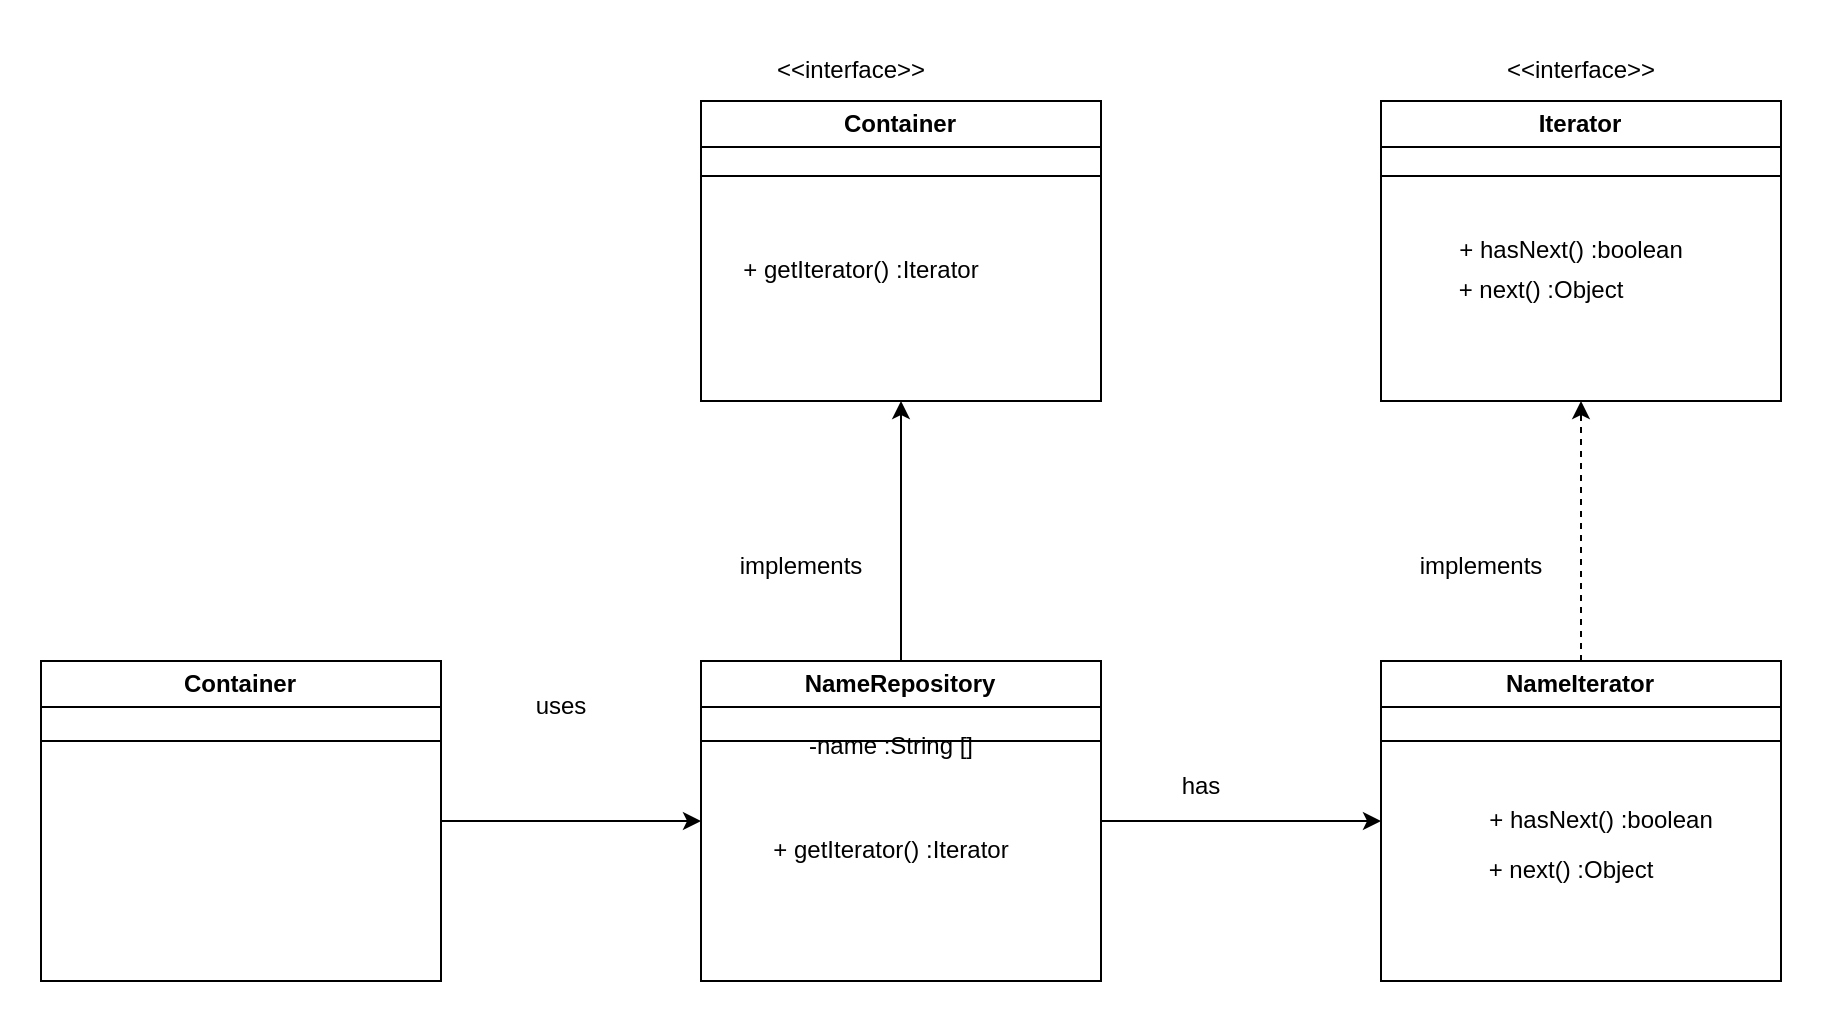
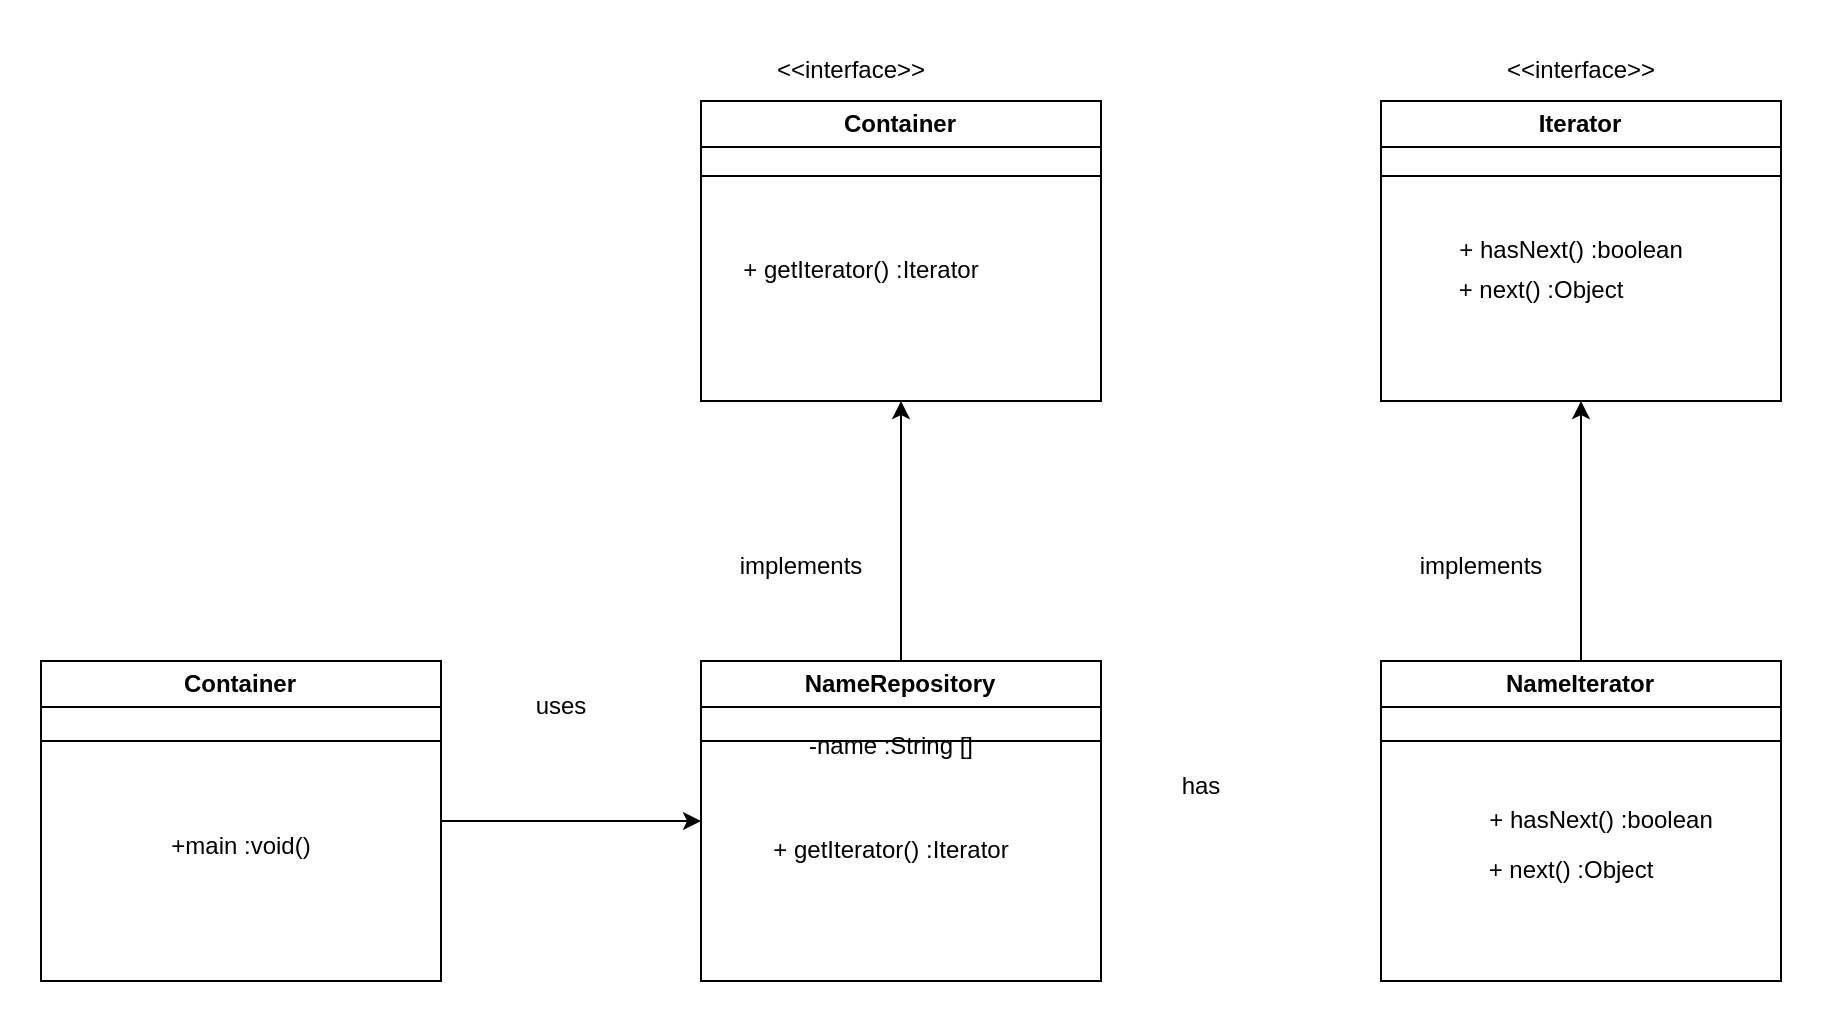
edge "NameIterator" -> "Iterator": style dashed -> solid
edge "NameRepository" -> "NameIterator": removed
node "+main :void()": added
